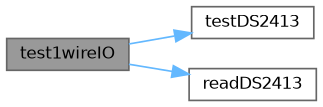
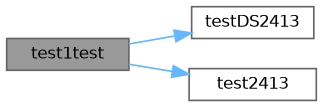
node "test1wireIO": label "test1wireIO" -> "test1test"
node "readDS2413": label "readDS2413" -> "test2413"
